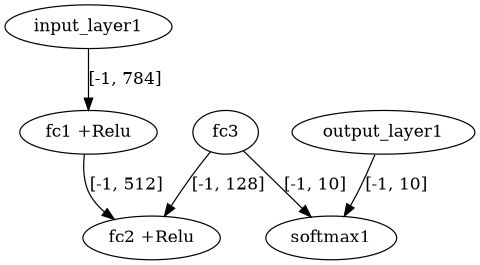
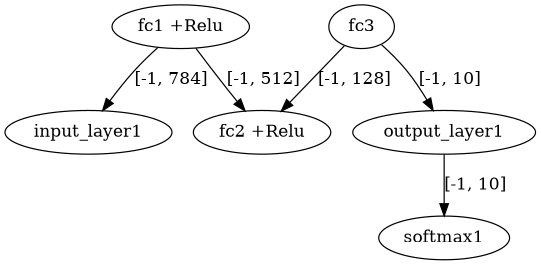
edge "input_layer1" -> "fc1 +Relu": reversed
edge "fc3" -> "softmax1": now "fc3" -> "output_layer1"
